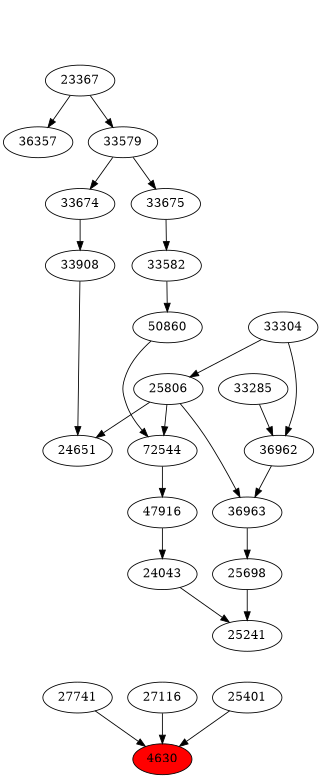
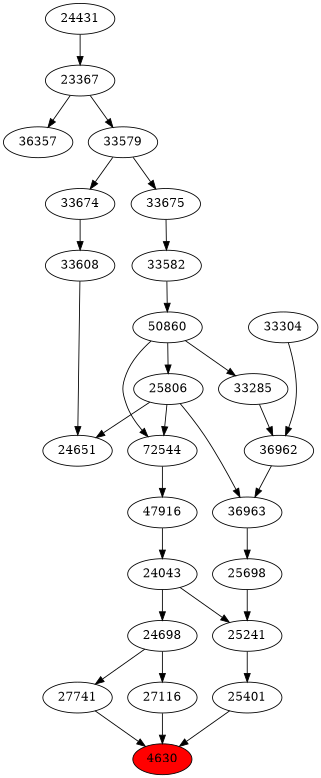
node "24431": added
node "33908": label "33908" -> "33608"
edge "50860" -> "33285": added
edge "33304" -> "25806": now "50860" -> "25806"
node "24698": added
edge "25241" -> "25401": added
